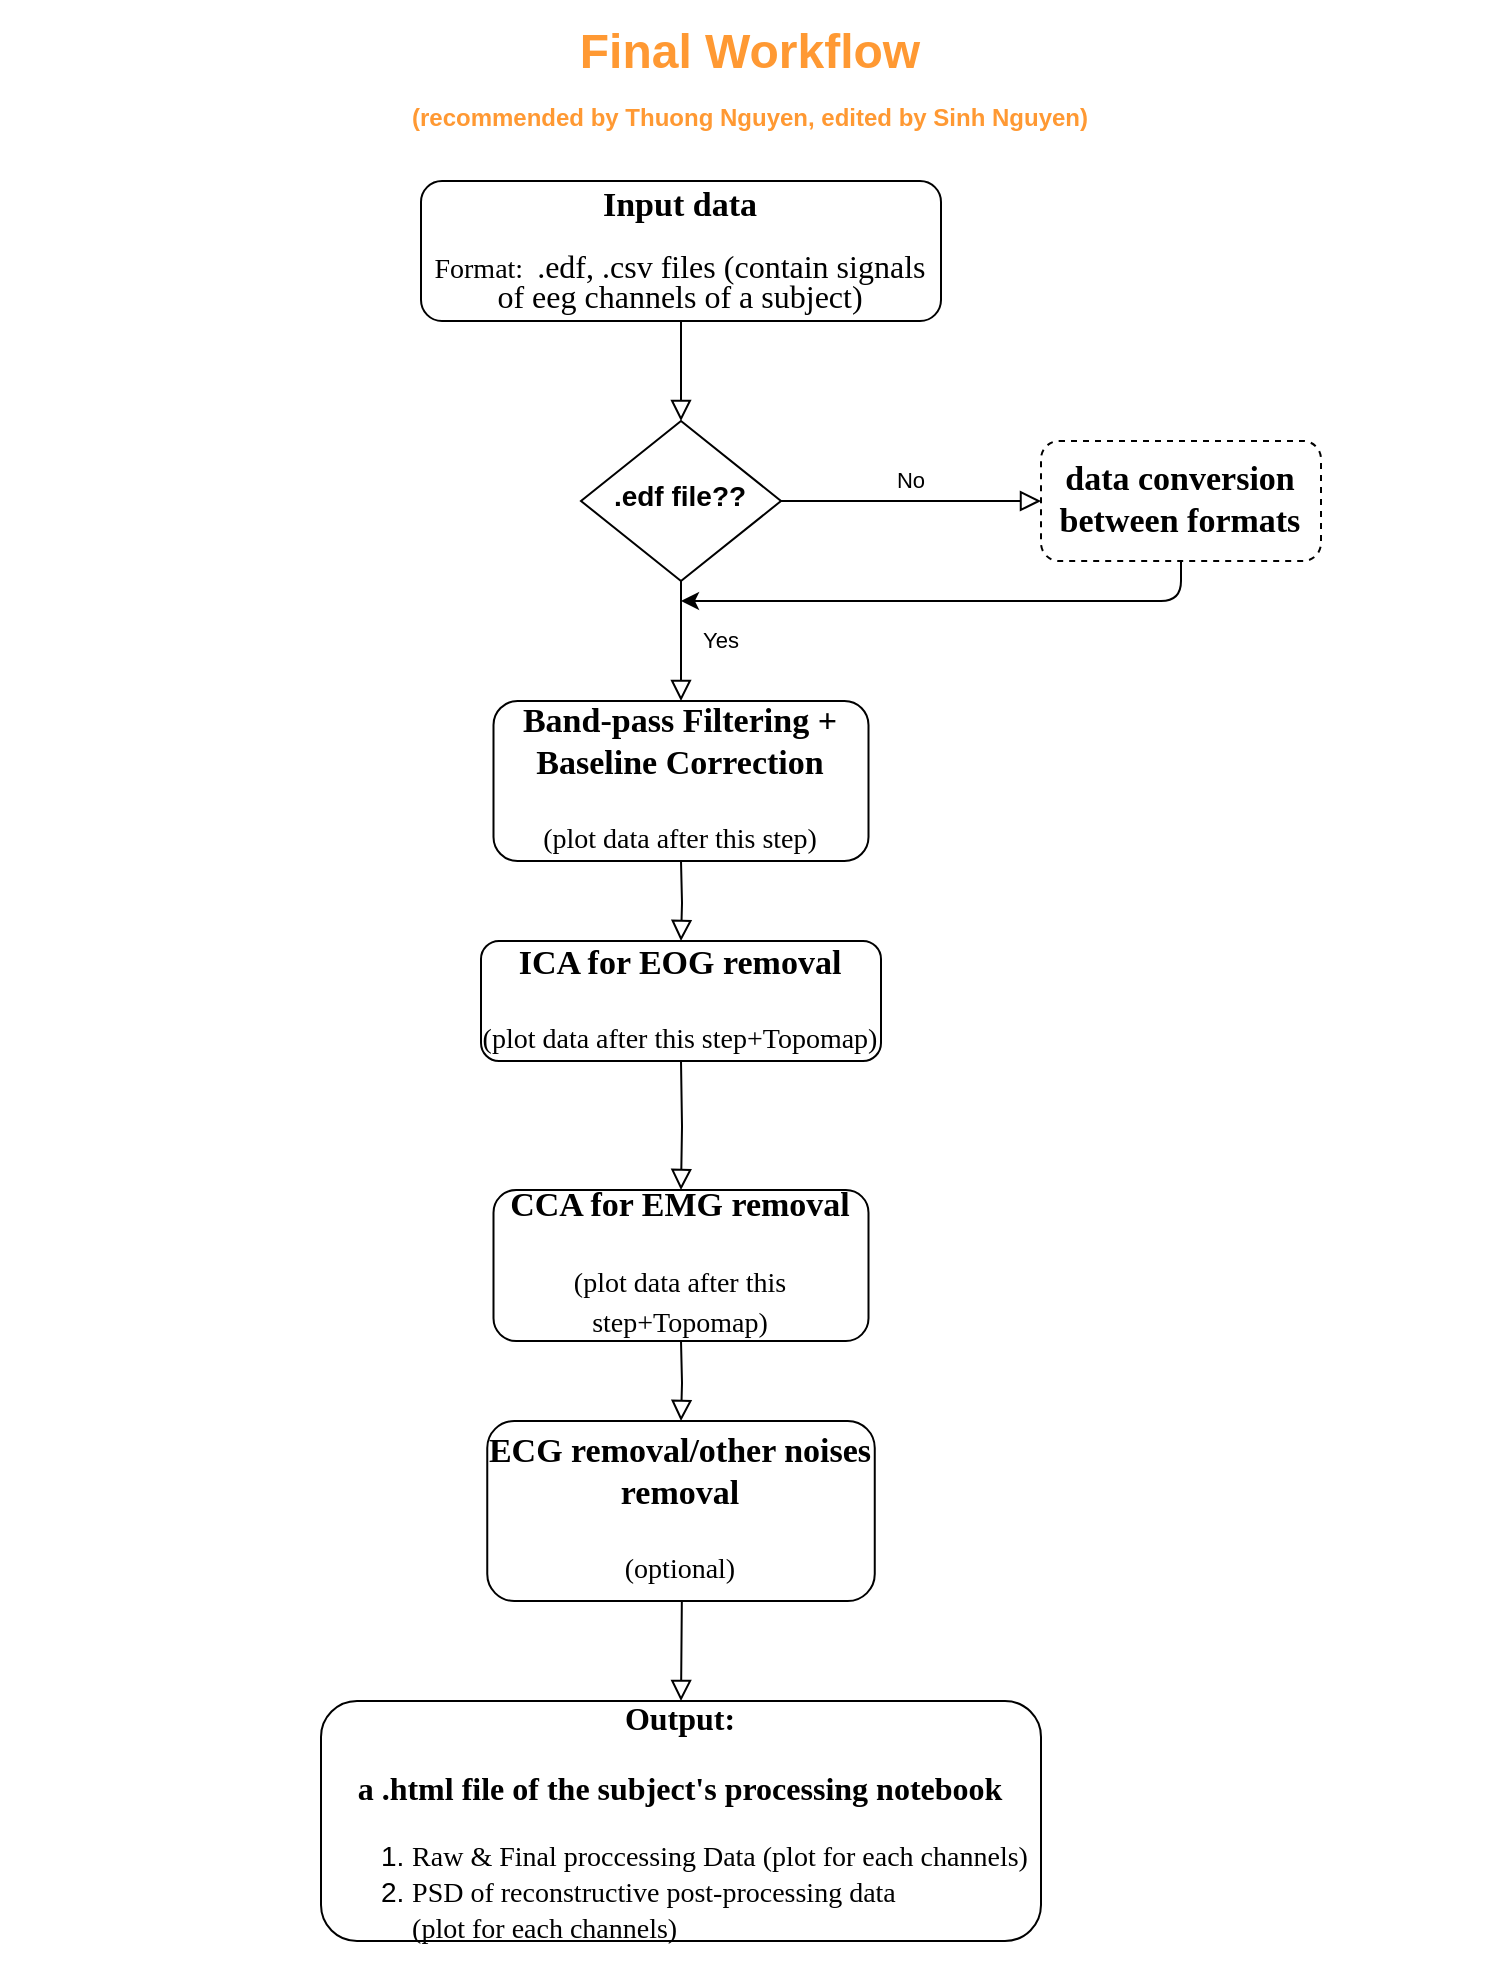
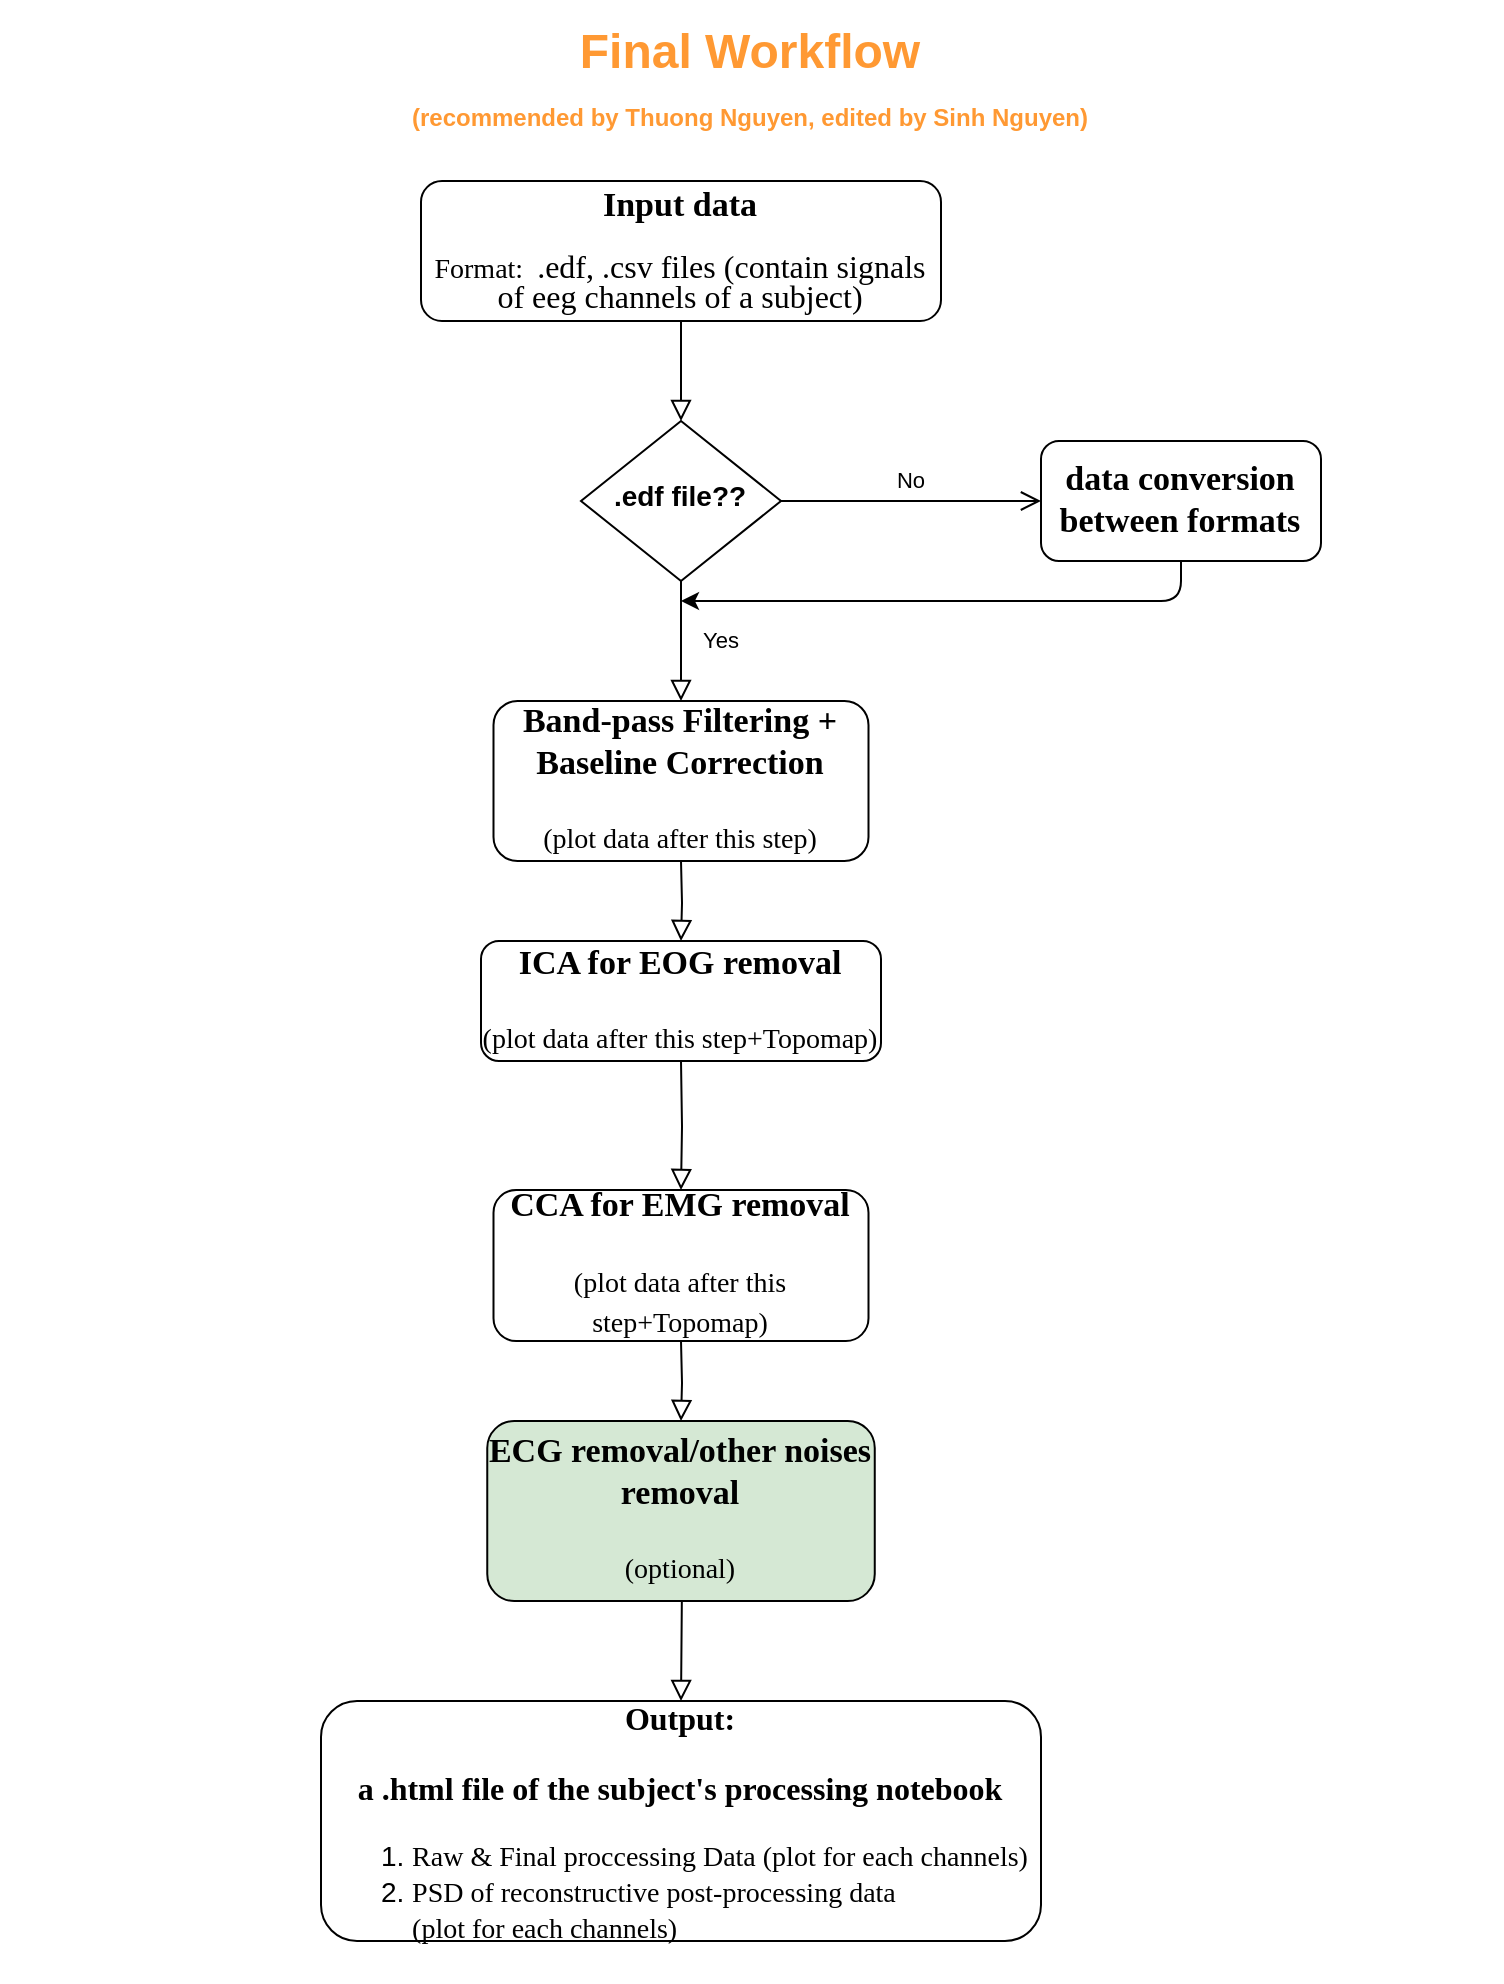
edge ".edf file??" -> "data conversion between formats": arrowhead block -> open
node "data conversion between formats": style dashed -> solid
node "ECG removal/other noises removal (optional)": fillcolor #ffffff -> #d5e8d4
